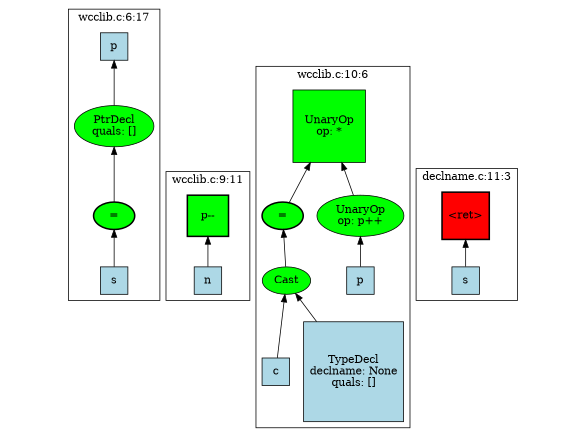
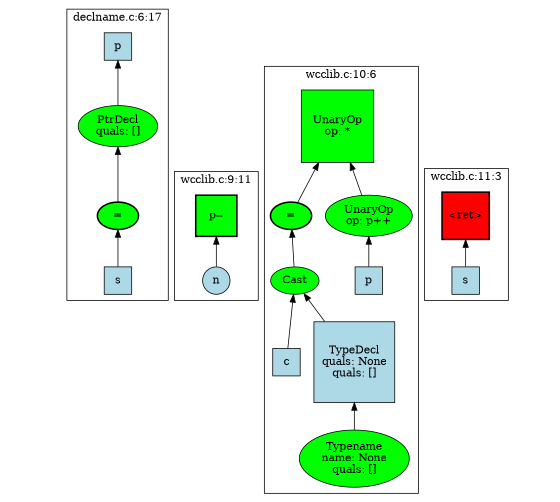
cluster "wcclib.c:6:17": label "wcclib.c:6:17" -> "declname.c:6:17"
cluster "declname.c:11:3": label "declname.c:11:3" -> "wcclib.c:11:3"
node "n": shape square -> ellipse
node "TypeDecl declname: None quals: []": label "TypeDecl declname: None quals: []" -> "TypeDecl quals: None quals: []"
node "Typename name: None quals: []": added
